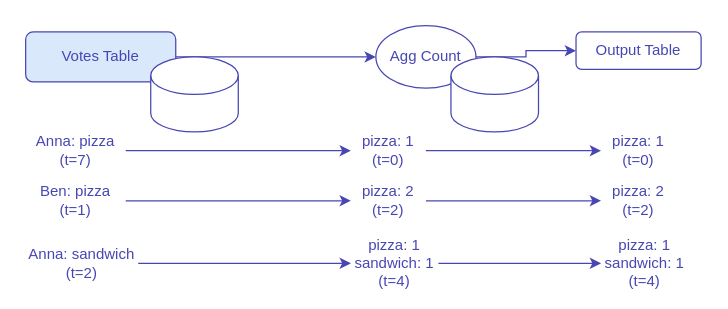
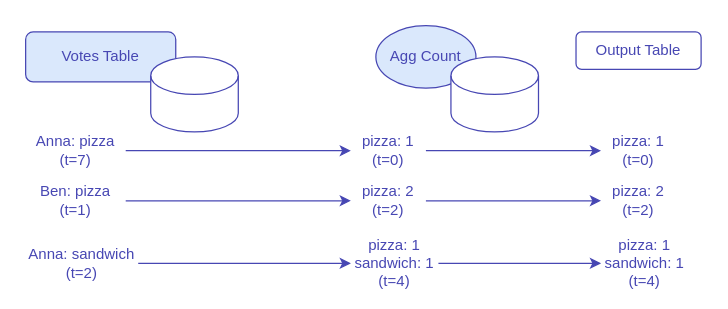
edge "Agg Count" -> "Output Table": removed
edge "Votes Table" -> "Agg Count": removed
node "Agg Count": fillcolor #ffffff -> #dae8fc
